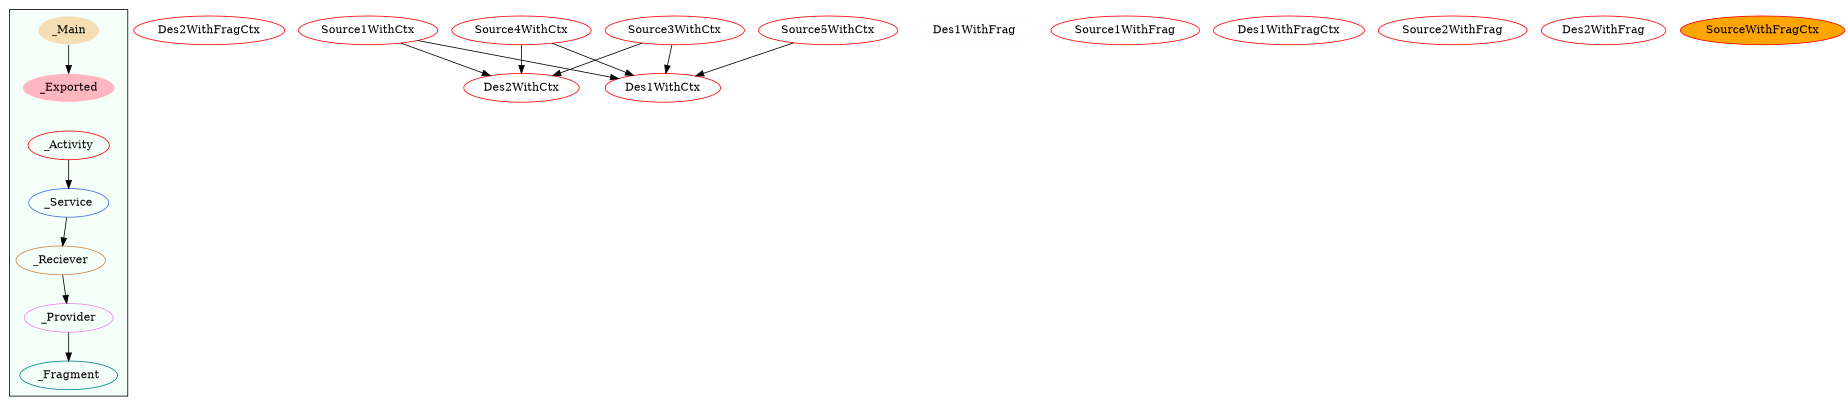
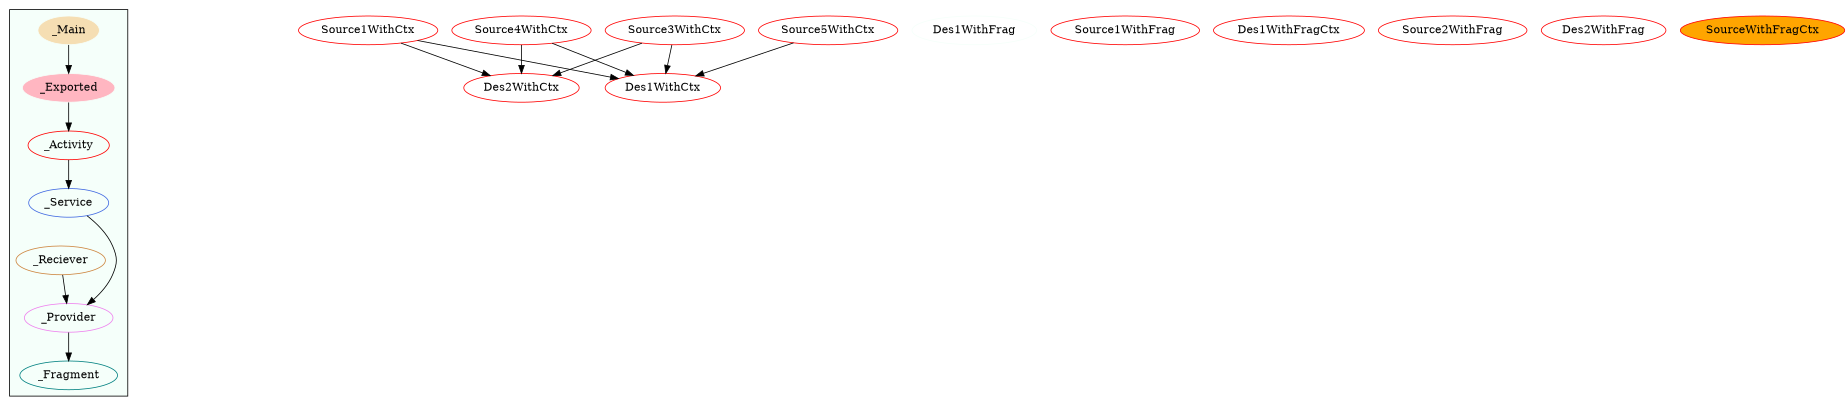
node "Des2WithFragCtx": removed
edge "_Exported" -> "_Activity": added
edge "_Service" -> "_Reciever": now "_Service" -> "_Provider"
